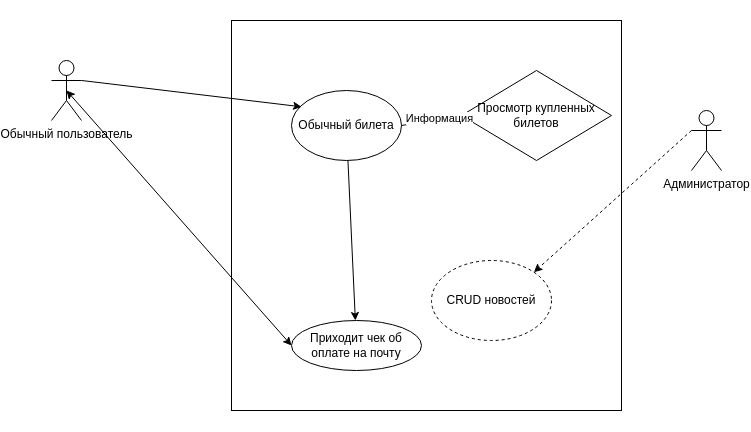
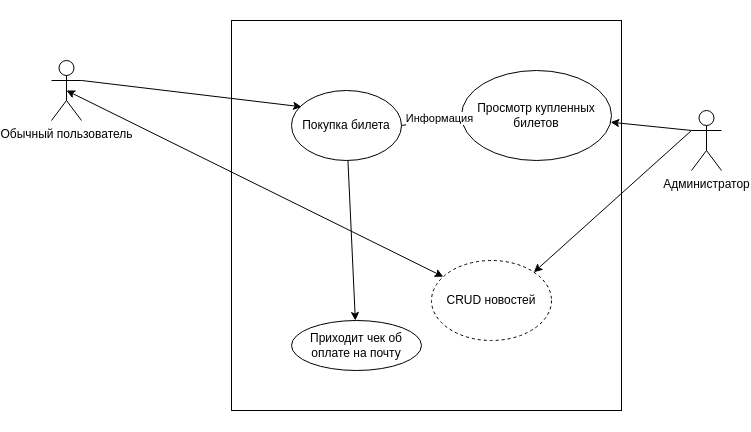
node "Просмотр купленных билетов": shape diamond -> ellipse
node "Обычный билета": label "Обычный билета" -> "Покупка билета"
edge "Администратор" -> "Просмотр купленных билетов": added
edge "Администратор" -> "CRUD новостей": style dashed -> solid
edge "Обычный пользователь" -- "Приходит чек об оплате на почту": now "Обычный пользователь" -- "CRUD новостей"
